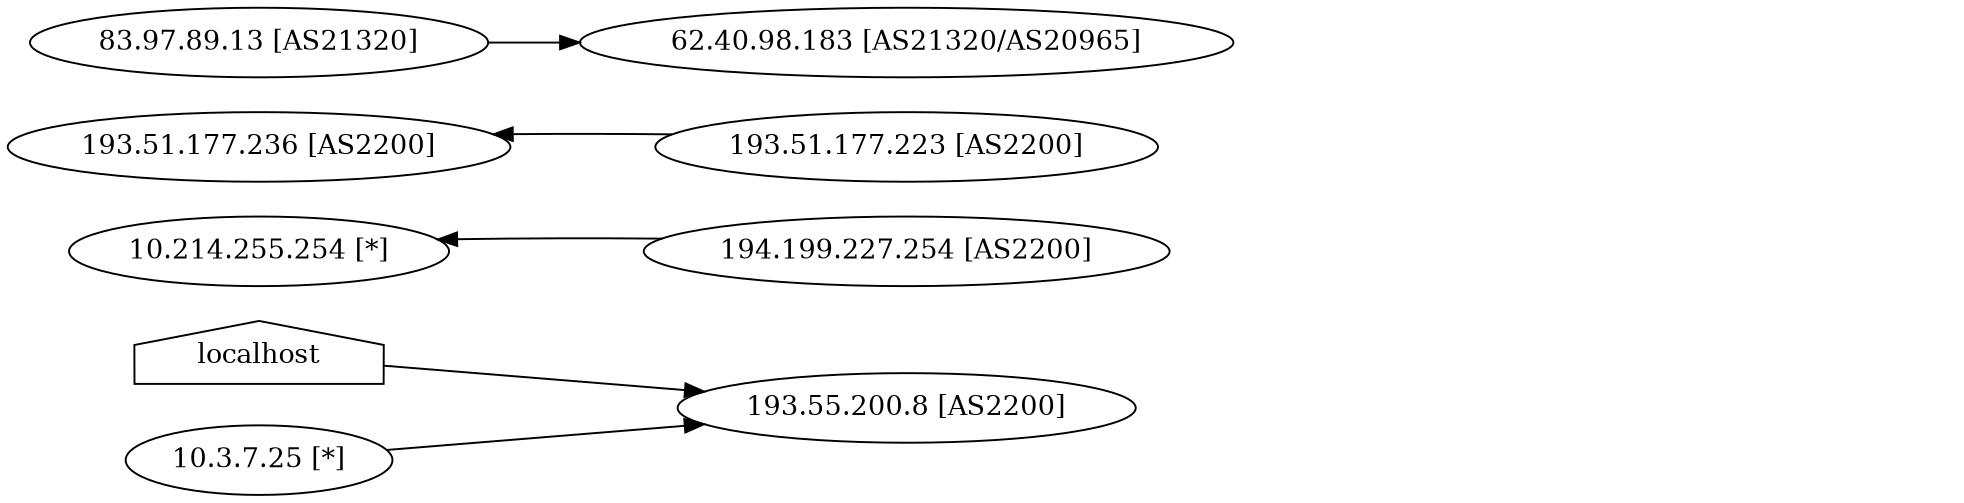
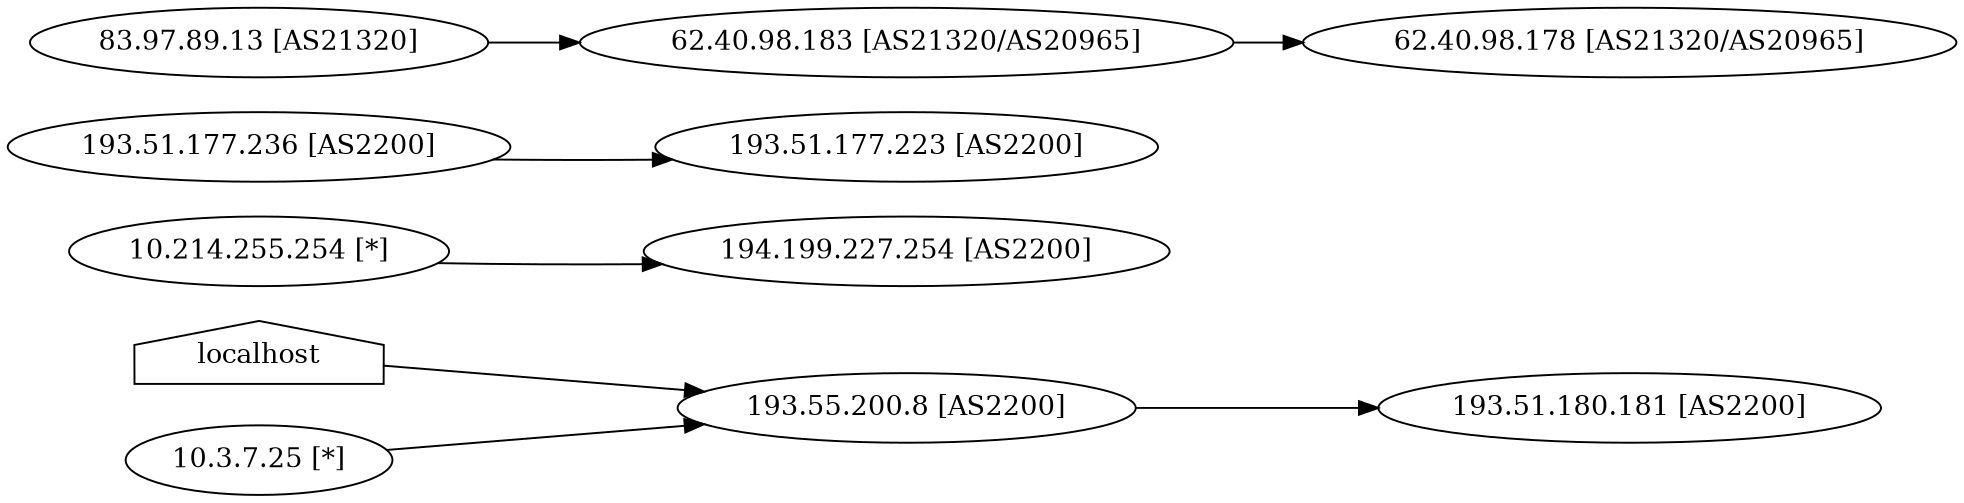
node "62.40.98.178 [AS21320/AS20965]": added
edge "193.51.177.223 [AS2200]" -> "193.51.177.236 [AS2200]": reversed
edge "194.199.227.254 [AS2200]" -> "10.214.255.254 [*]": reversed
node "193.51.180.181 [AS2200]": added
